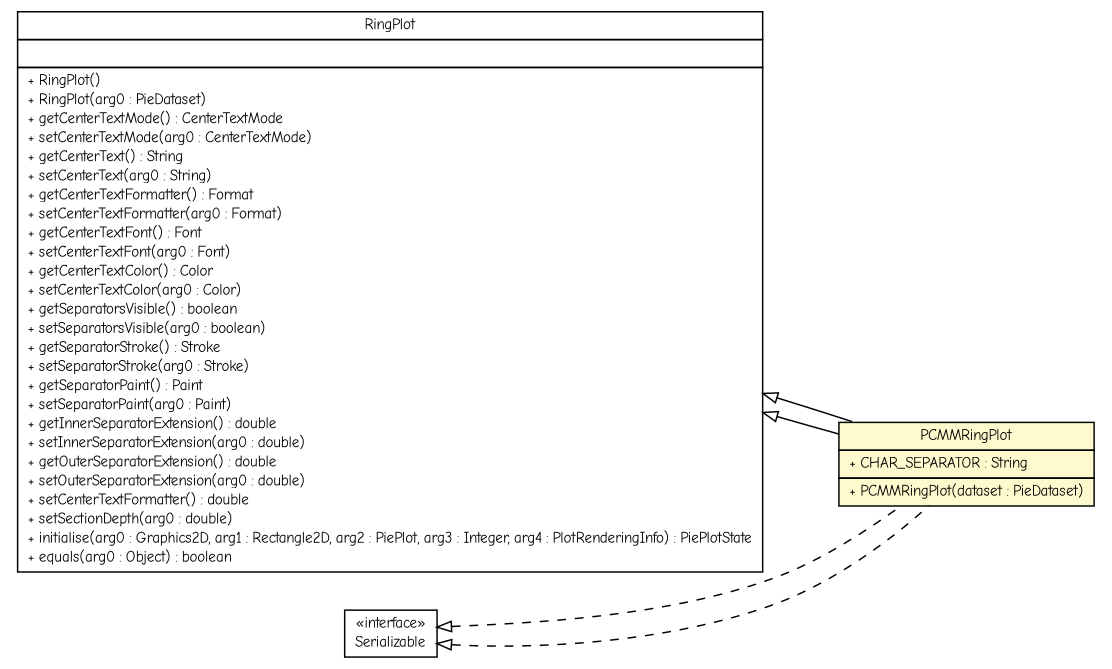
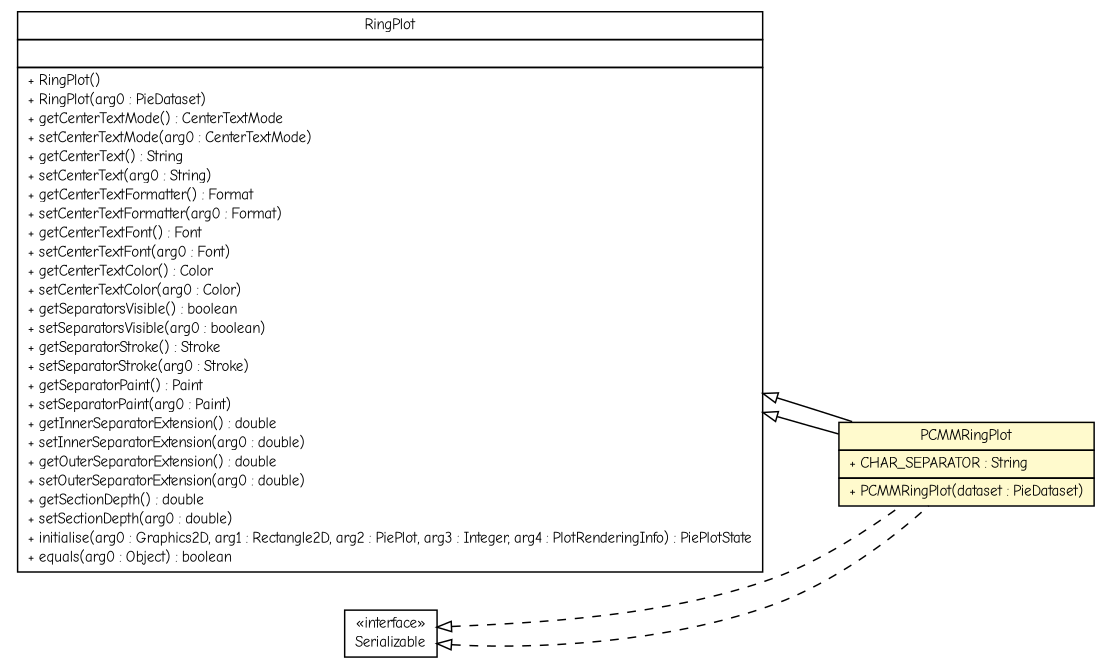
node "RingPlot": text "+ setCenterTextFormatter() : double" -> "+ getSectionDepth() : double"
